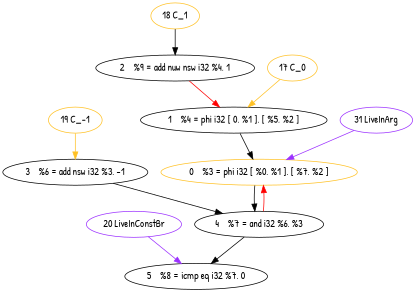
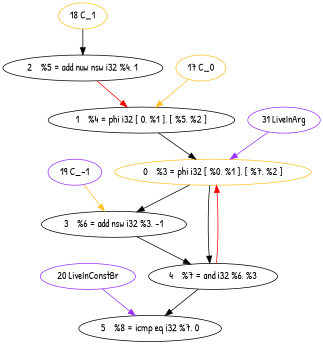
node "2    %9 = add nuw nsw i32 %4, 1": label "2    %9 = add nuw nsw i32 %4, 1" -> "2    %5 = add nuw nsw i32 %4, 1"
node "19 C_-1": color goldenrod1 -> purple1
edge "0    %3 = phi i32 [ %0, %1 ], [ %7, %2 ]" -> "3    %6 = add nsw i32 %3, -1": added
